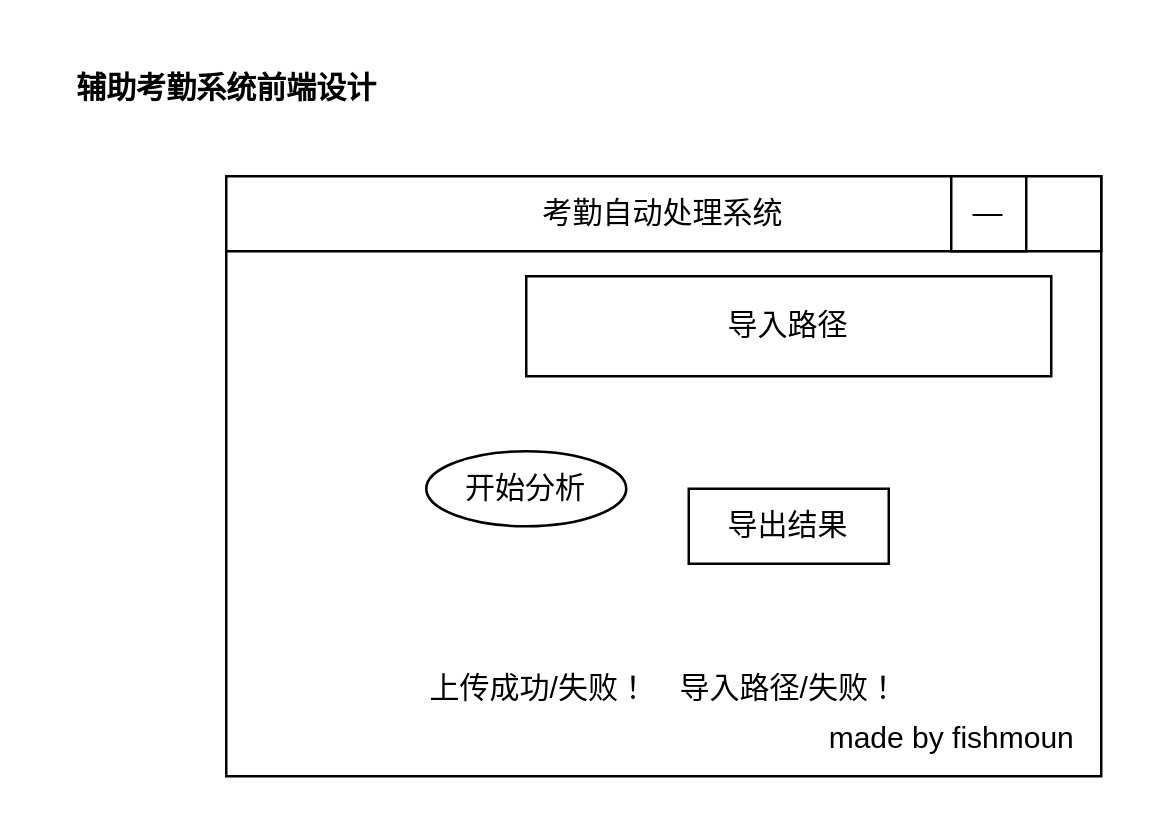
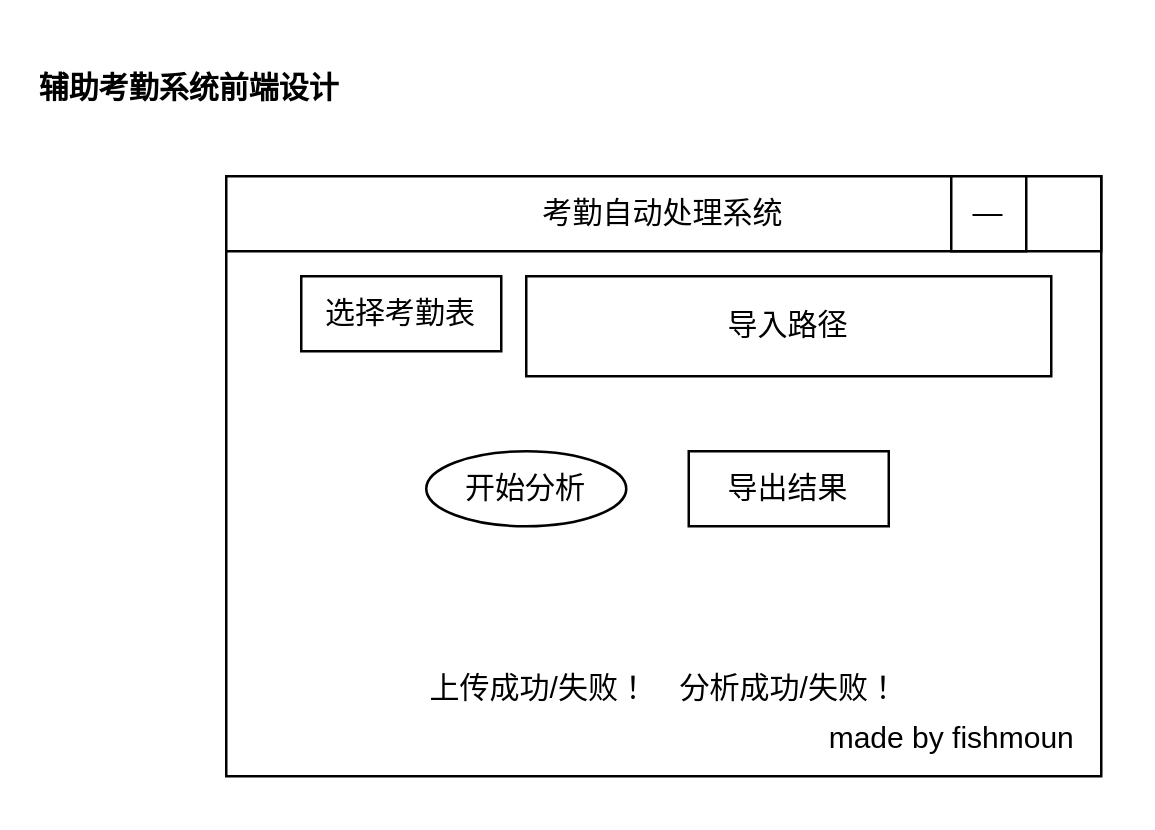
node "辅助考勤系统前端设计": moved (226, 89) -> (189, 89)
node "选择考勤表": added
node "导出结果": moved (789, 526) -> (789, 489)
node "导入路径/失败！": label "导入路径/失败！" -> "分析成功/失败！"
